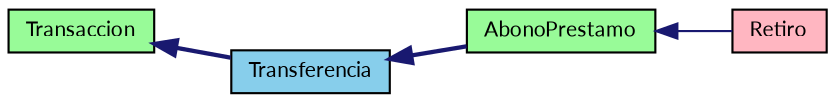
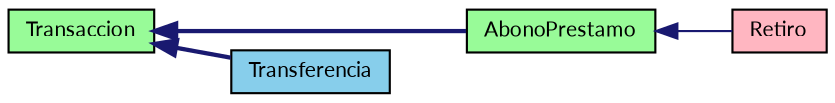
edge "AbonoPrestamo" -> "Transferencia": now "AbonoPrestamo" -> "Transaccion"
